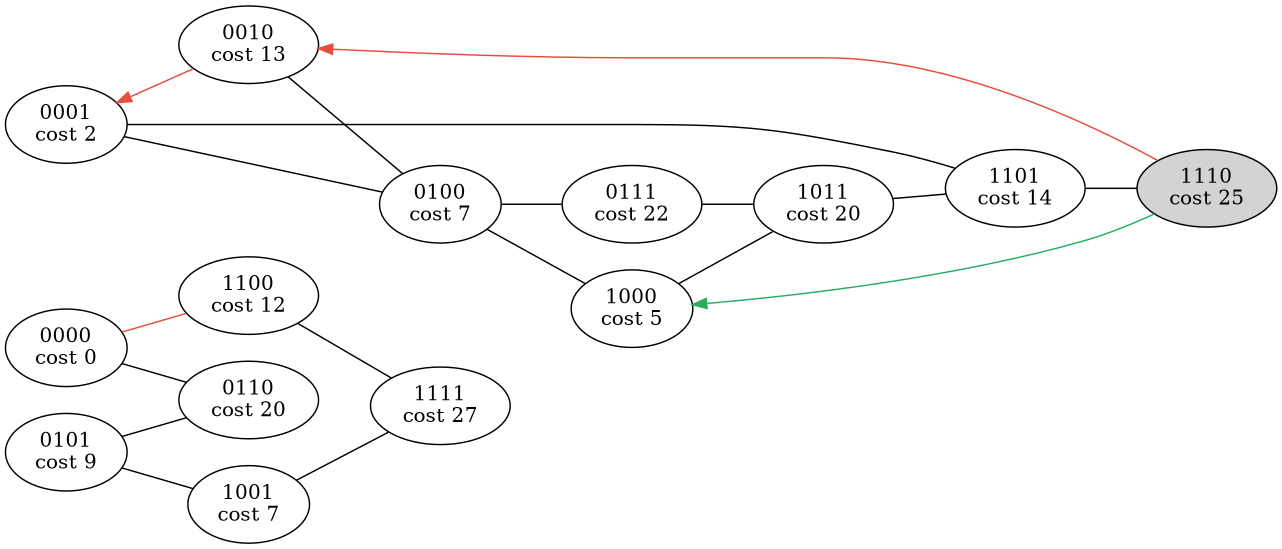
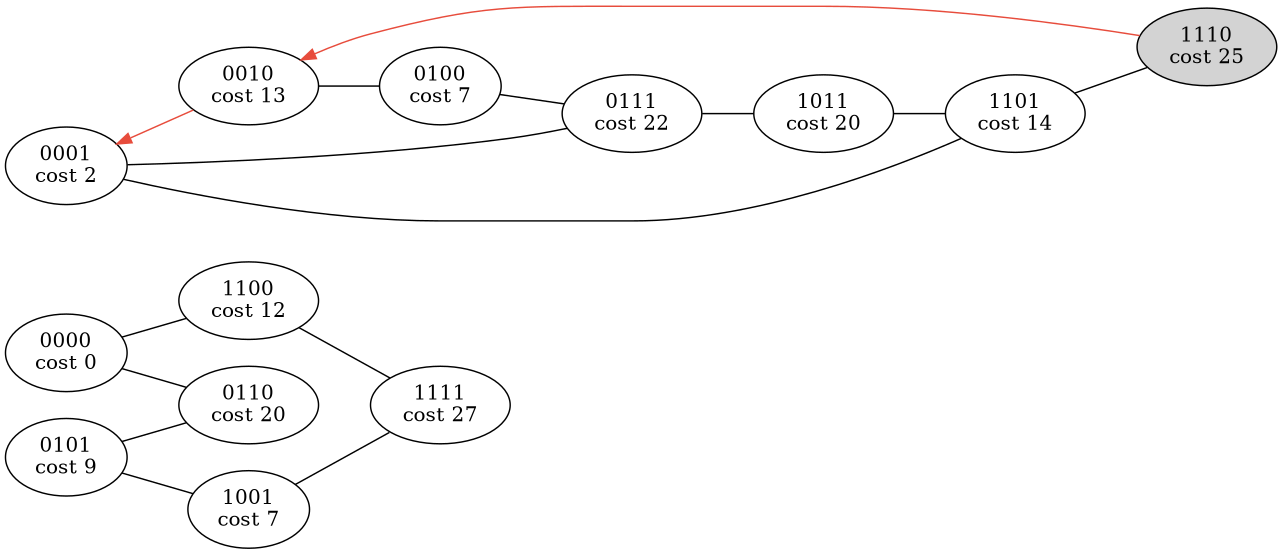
edge "0001 cost 2" -- "0100 cost 7": now "0001 cost 2" -- "0111 cost 22"
node "1000 cost 5": removed
edge "1100 cost 12" -- "0000 cost 0": color #e74c3c -> black
